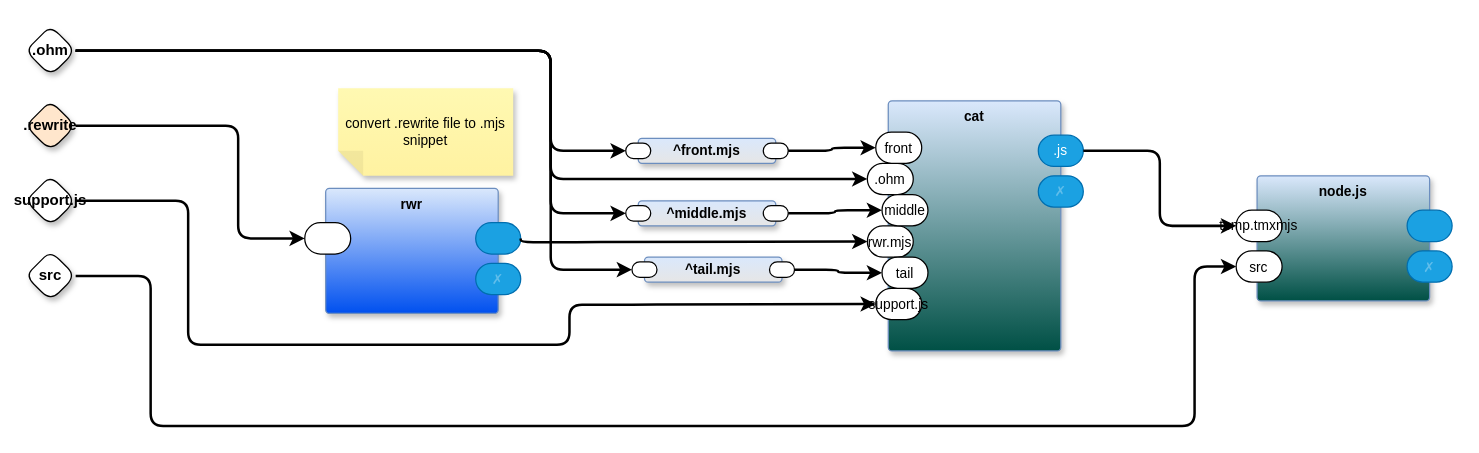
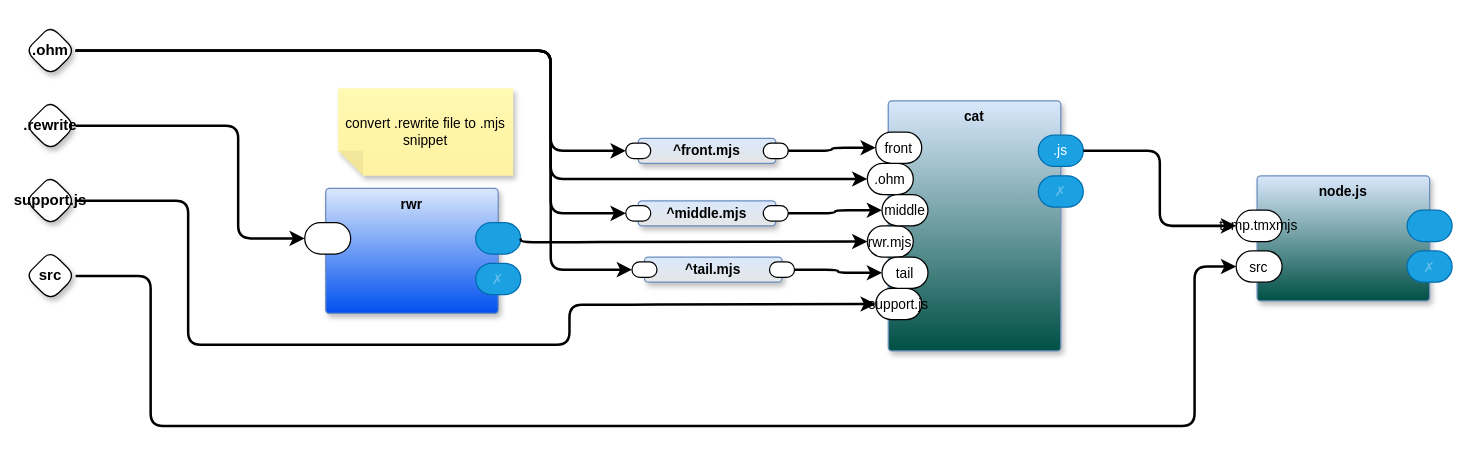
node ".rewrite": fillcolor #ffe6cc -> #ffffff
